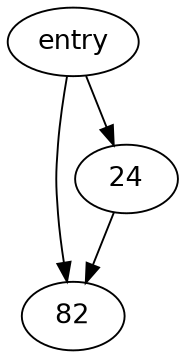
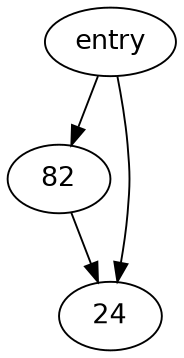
edge "24" -> "82": reversed
